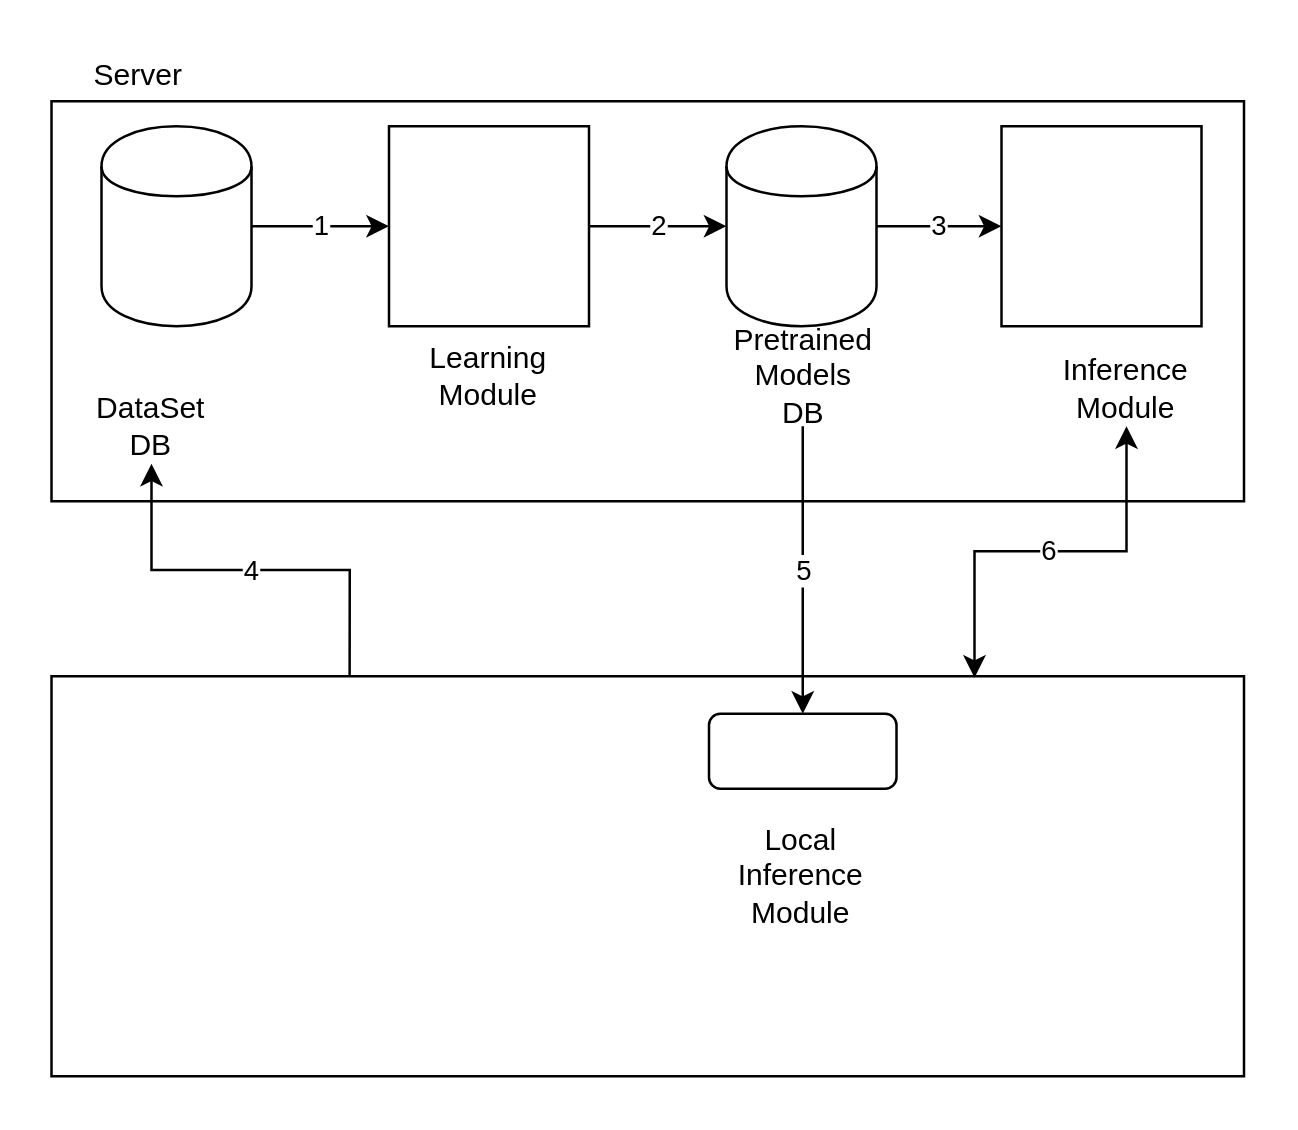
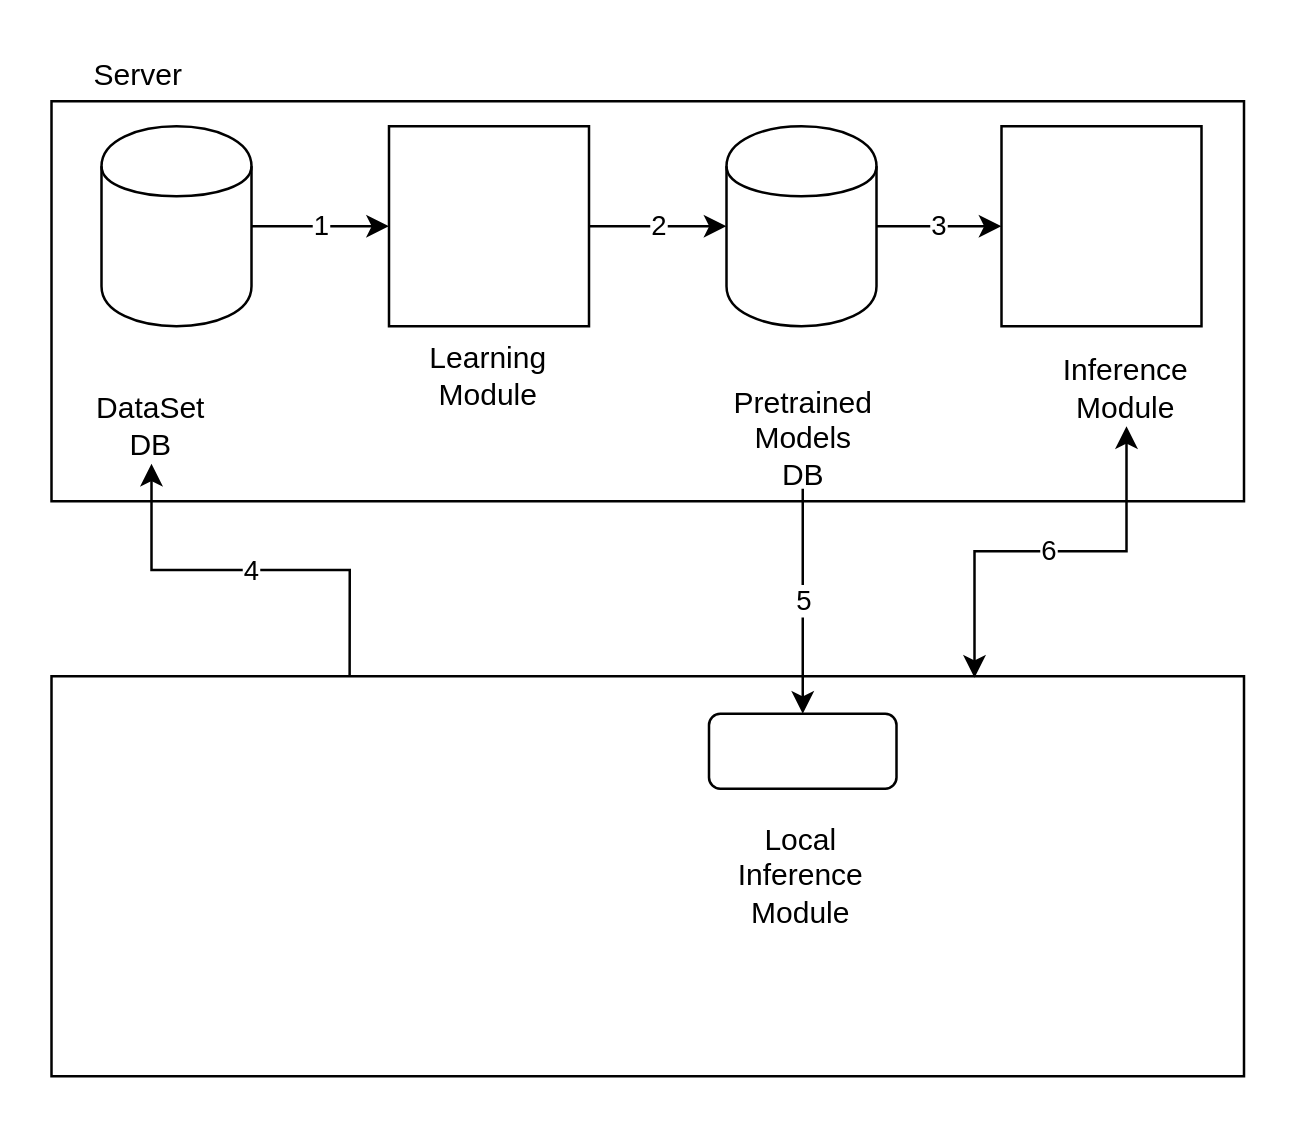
node "Pretrained Models DB": moved (803, 376) -> (803, 439)
